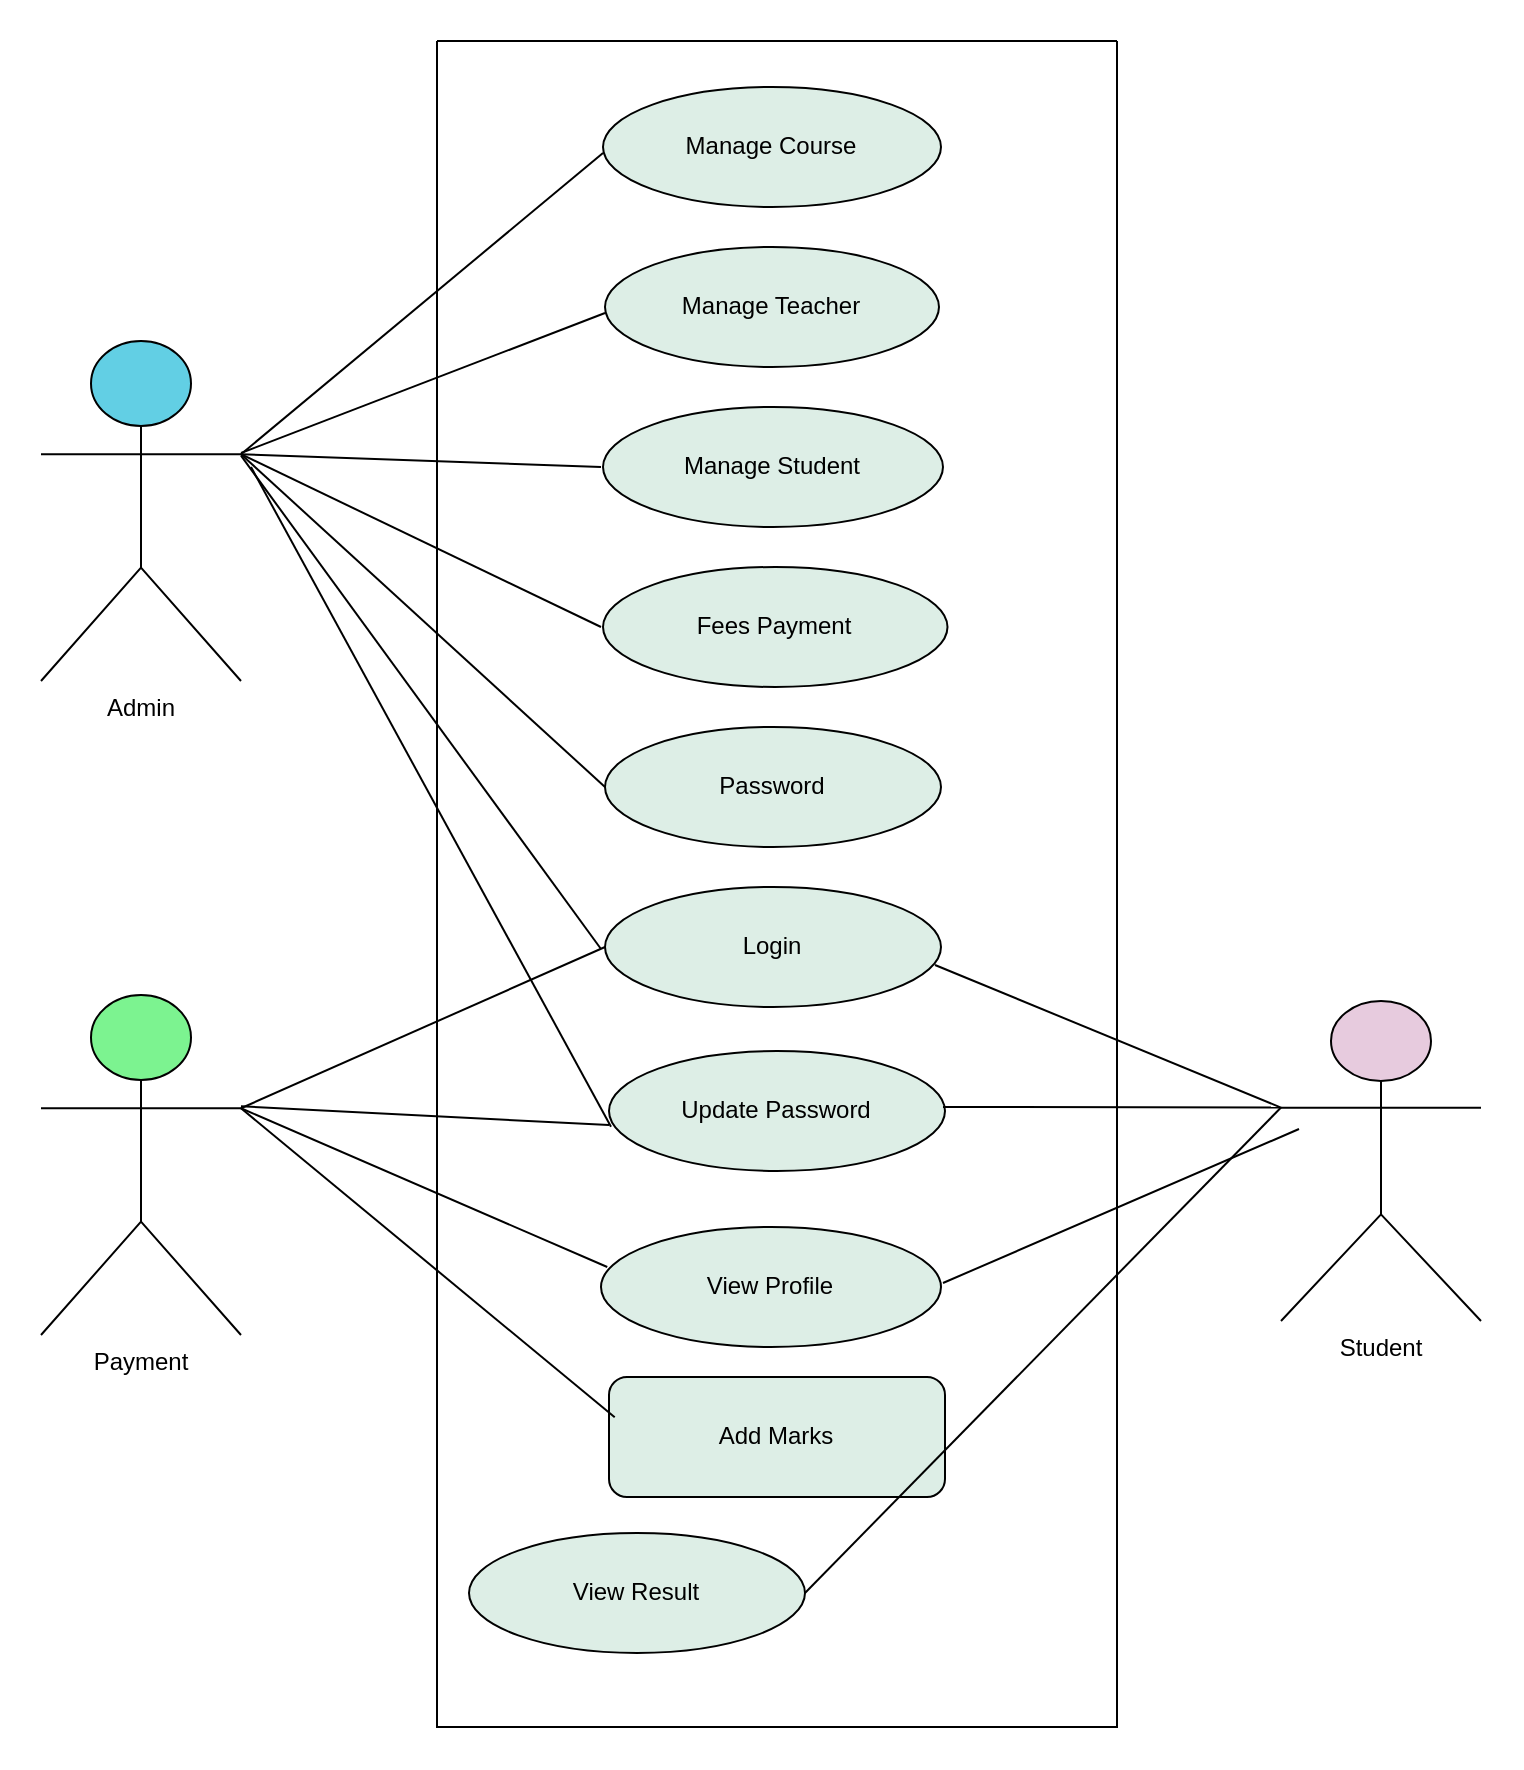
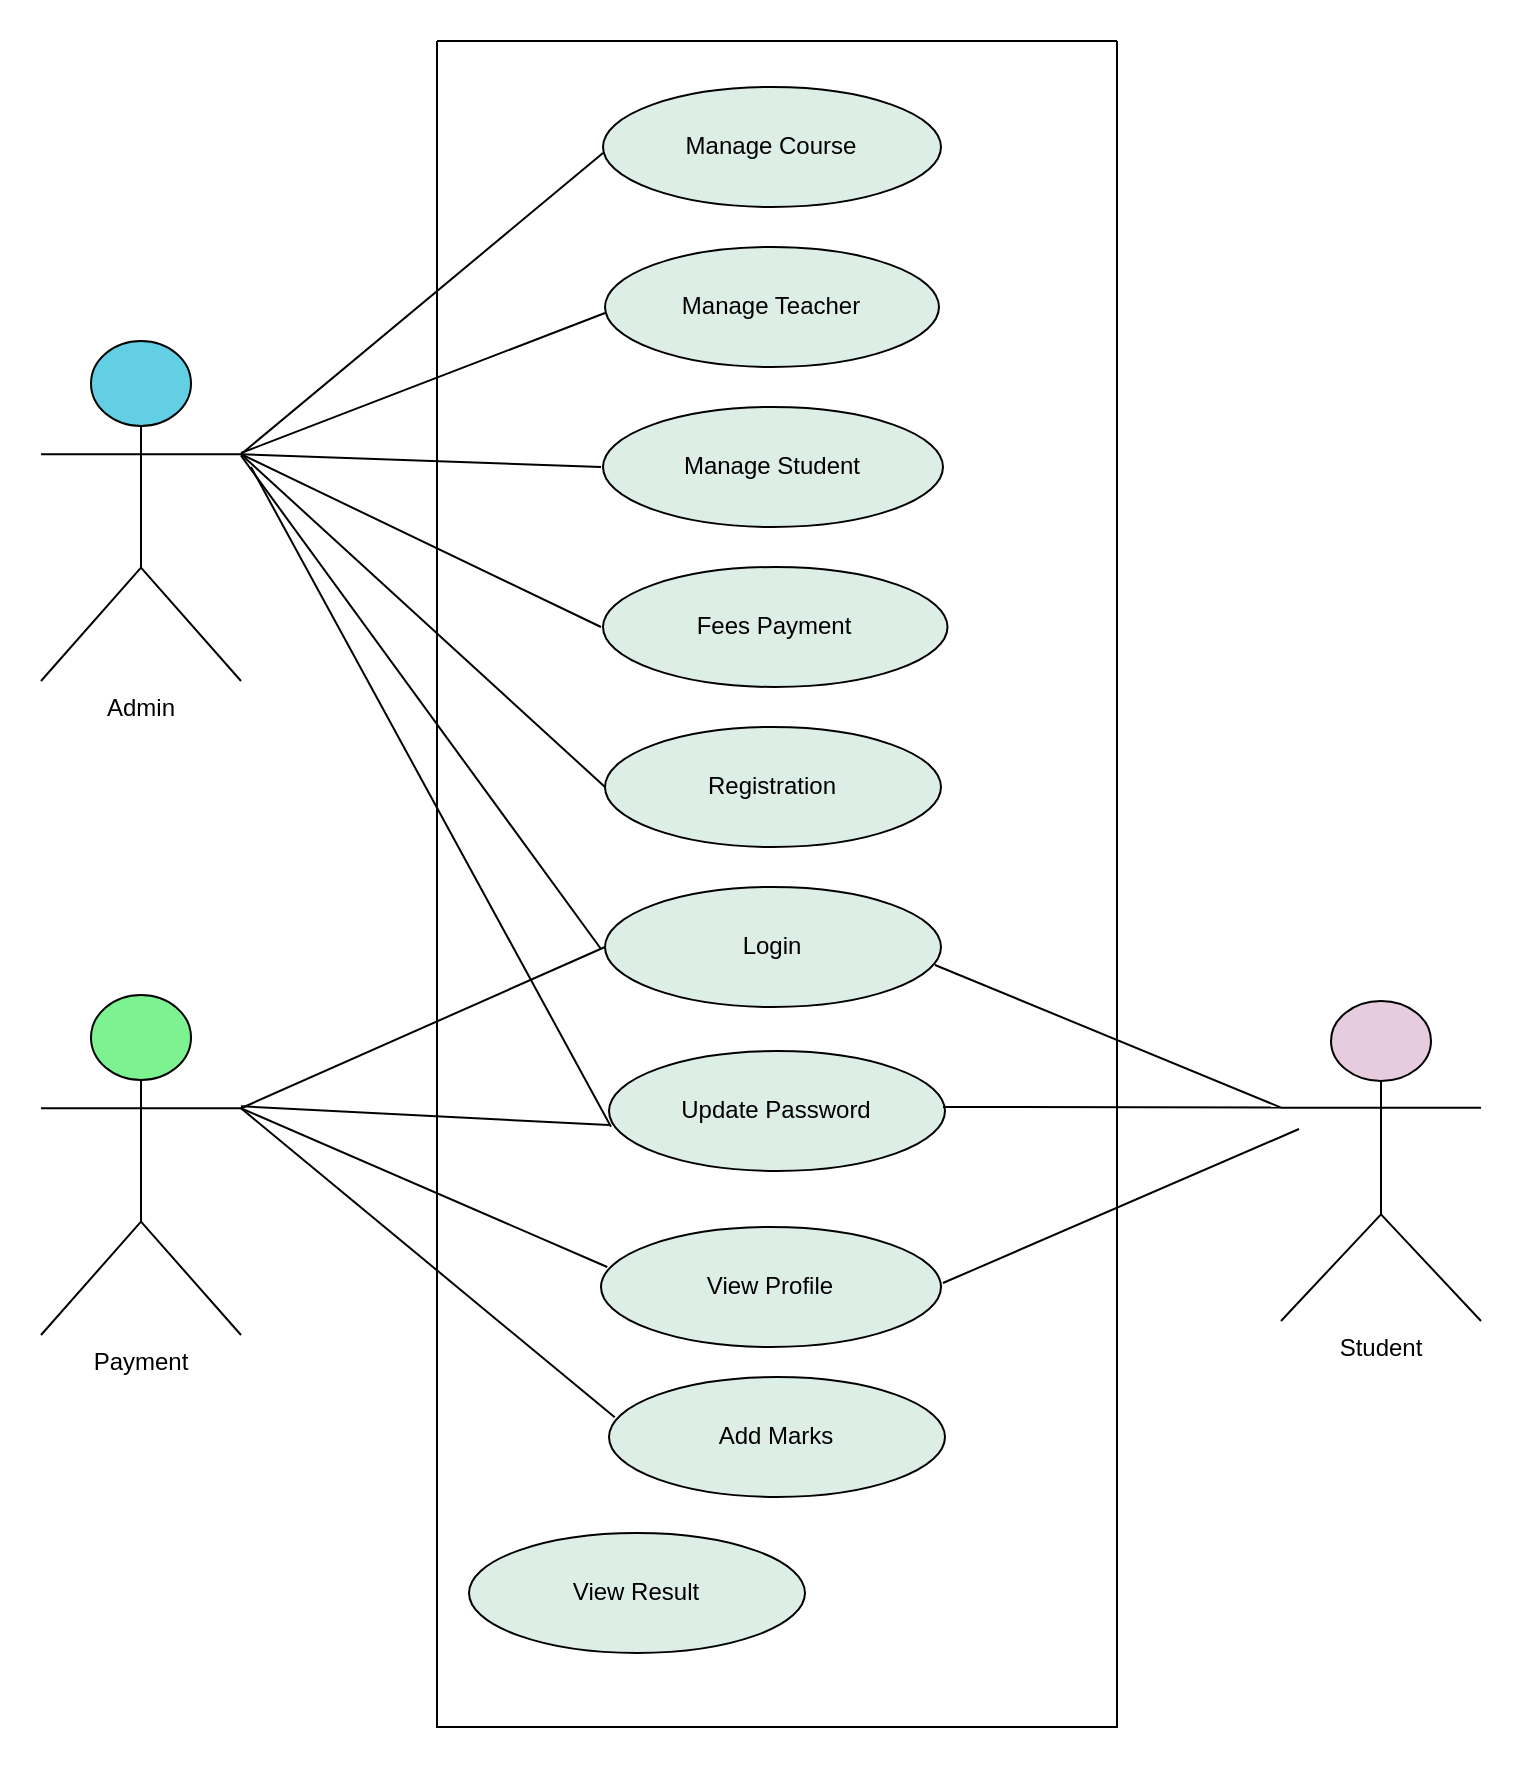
node "Password": label "Password" -> "Registration"
edge "Student" -- "View Result": removed
node "Add Marks": shape rounded rectangle -> ellipse
